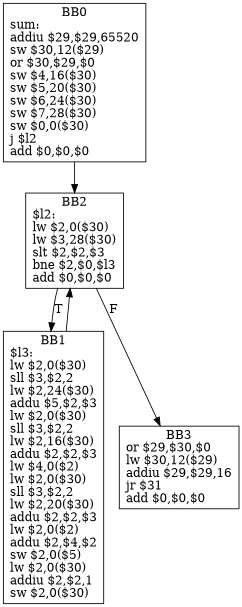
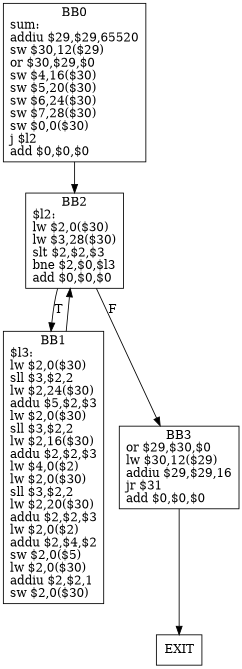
node "EXIT": added
